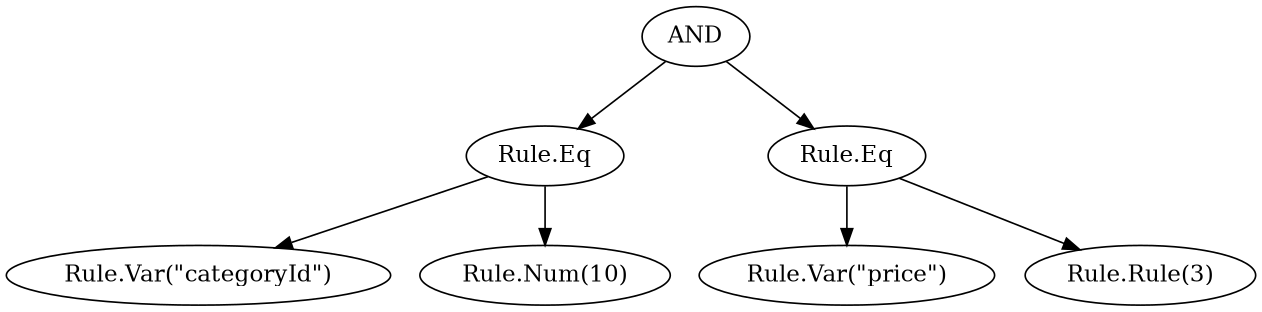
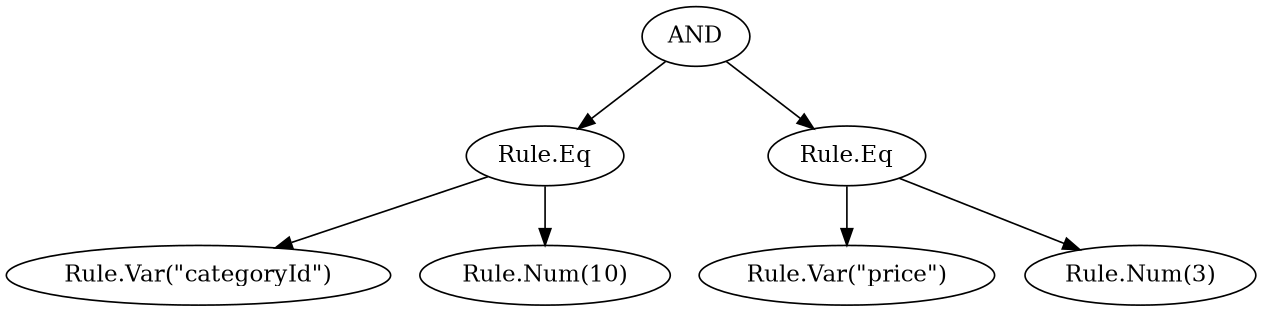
node "Rule.Rule(3)": label "Rule.Rule(3)" -> "Rule.Num(3)"
